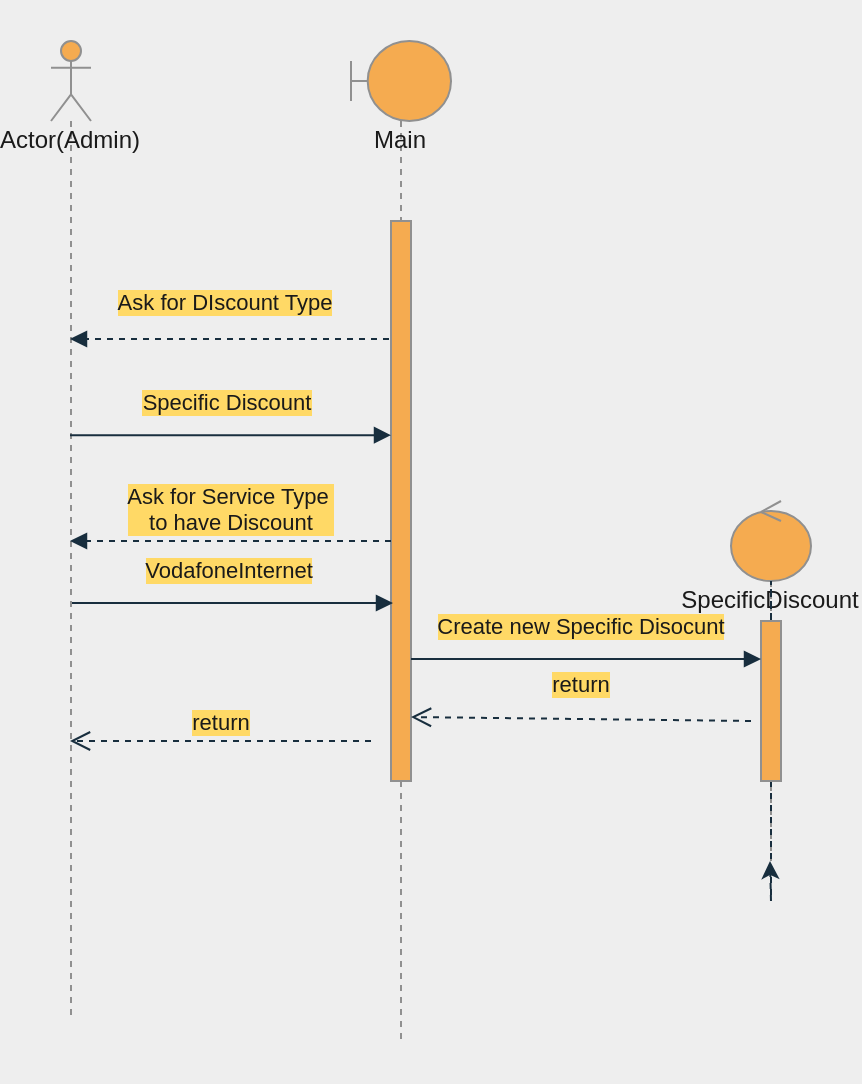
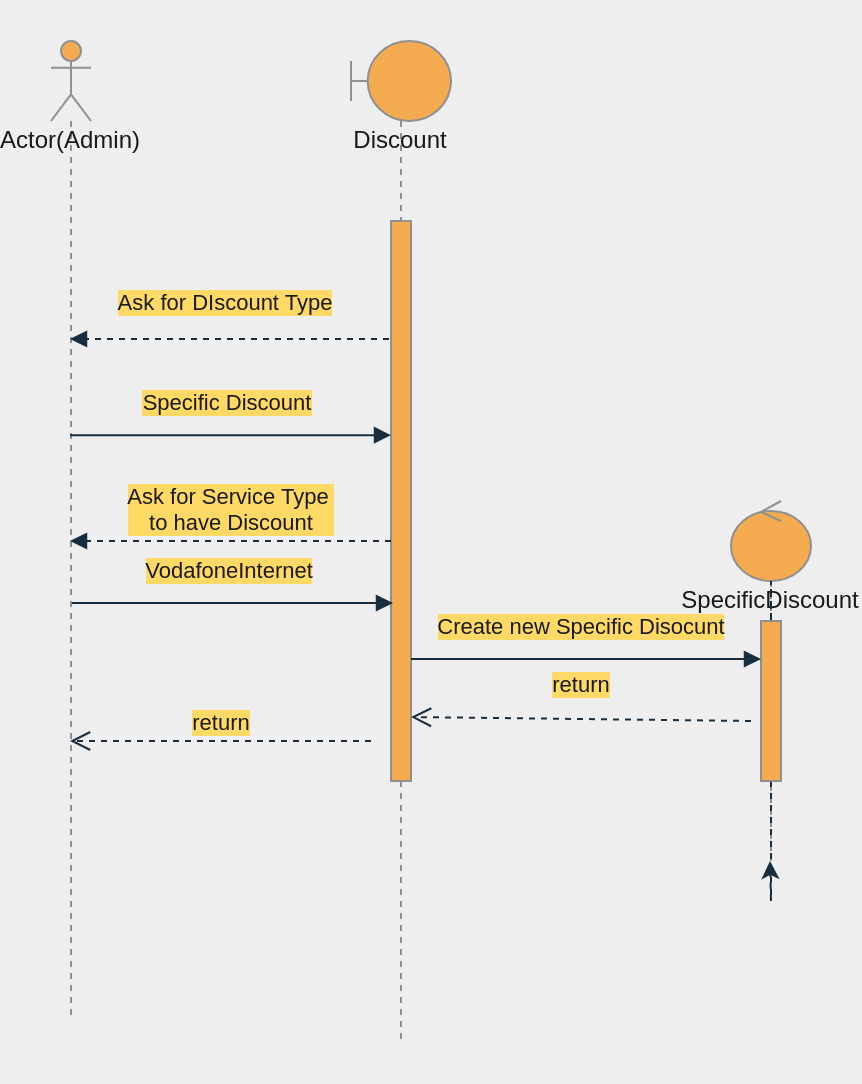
node "Main": label "Main" -> "Discount"
